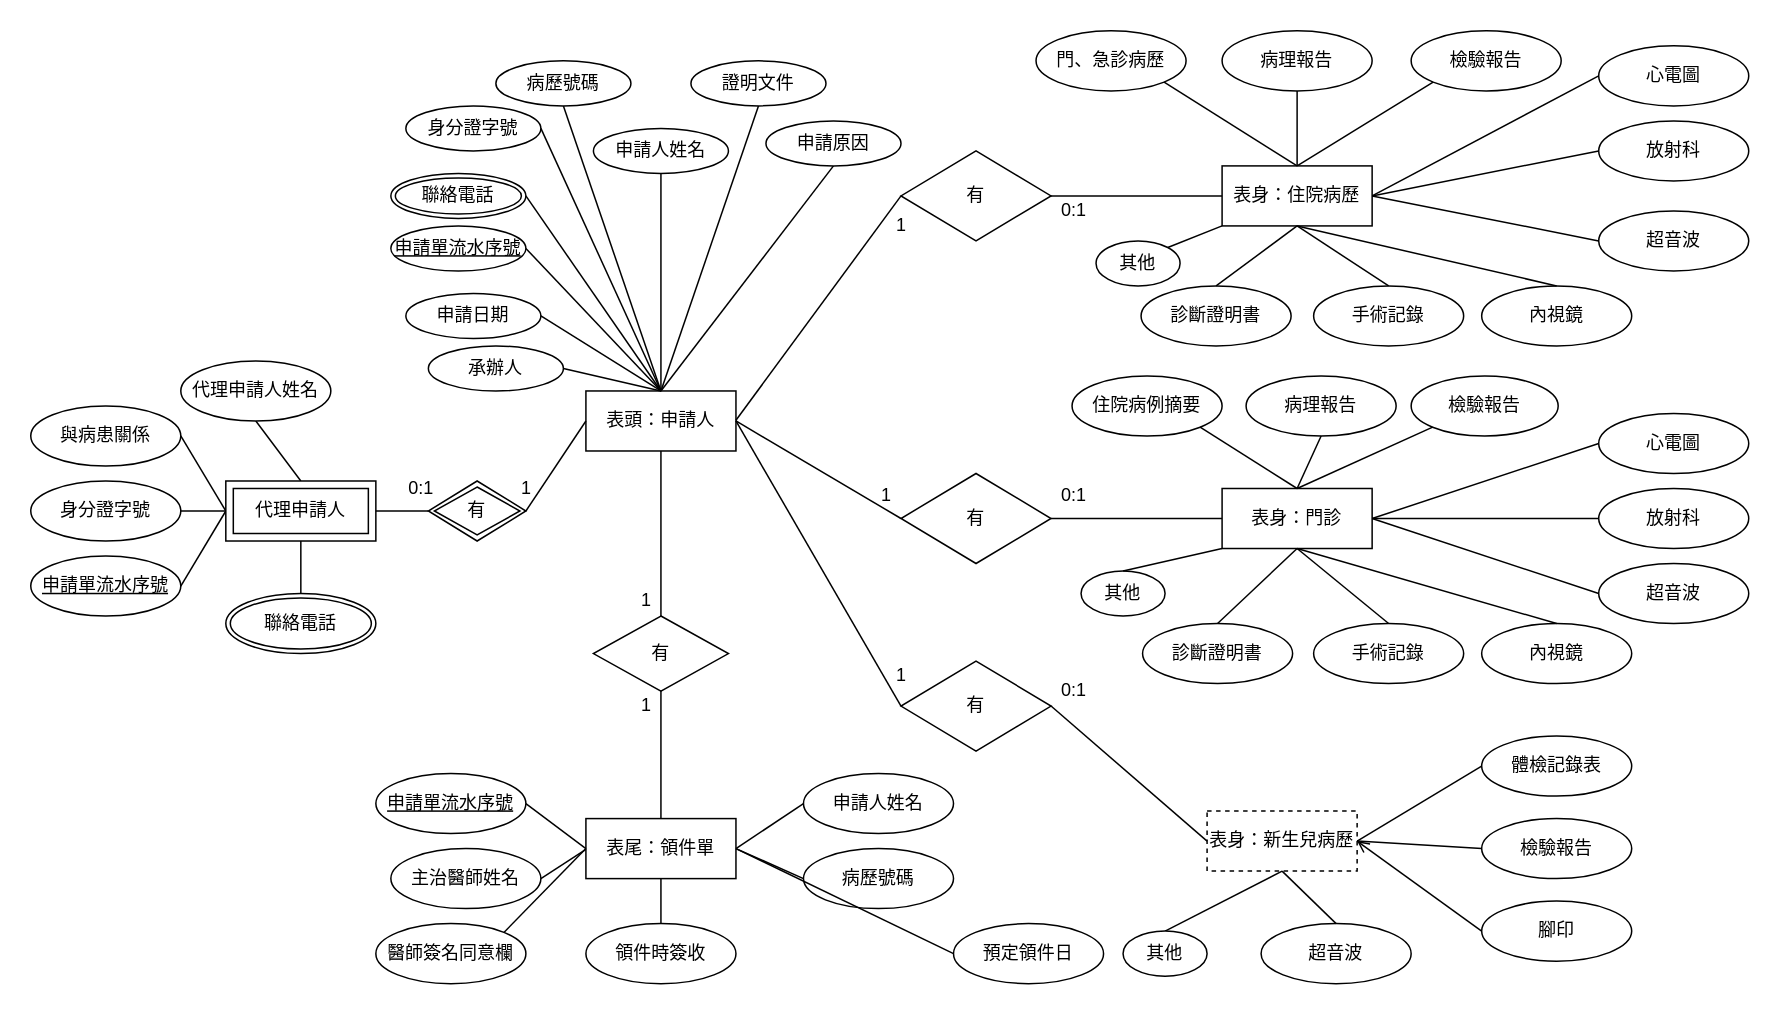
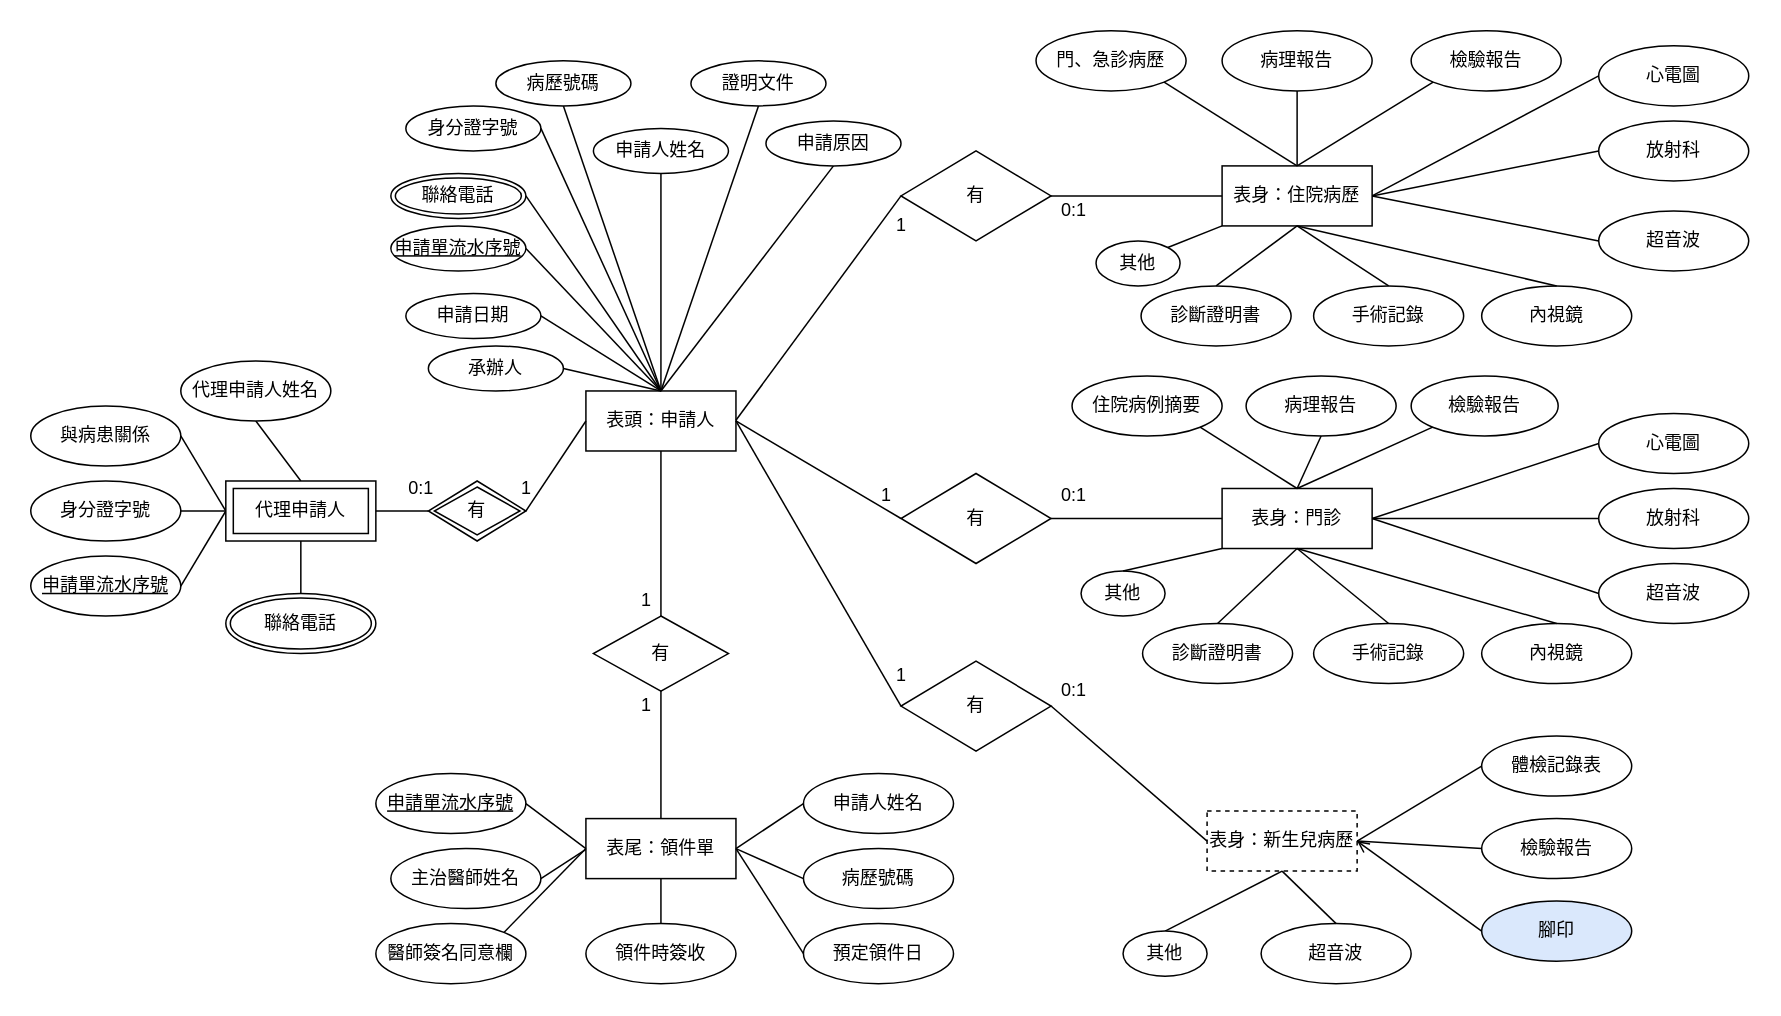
node "腳印": fillcolor #ffffff -> #dae8fc
node "預定領件日": moved (1028, 953) -> (878, 953)
